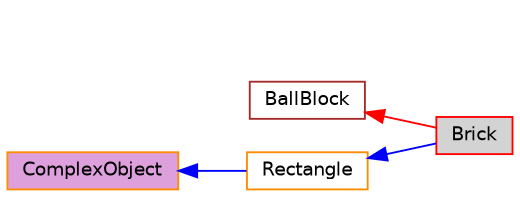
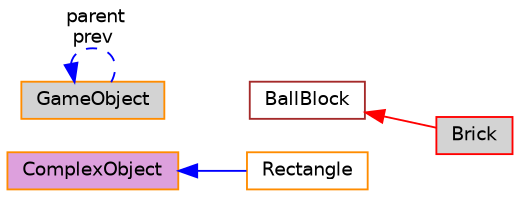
node "GameObject": added
edge "Brick" -> "Rectangle": removed
